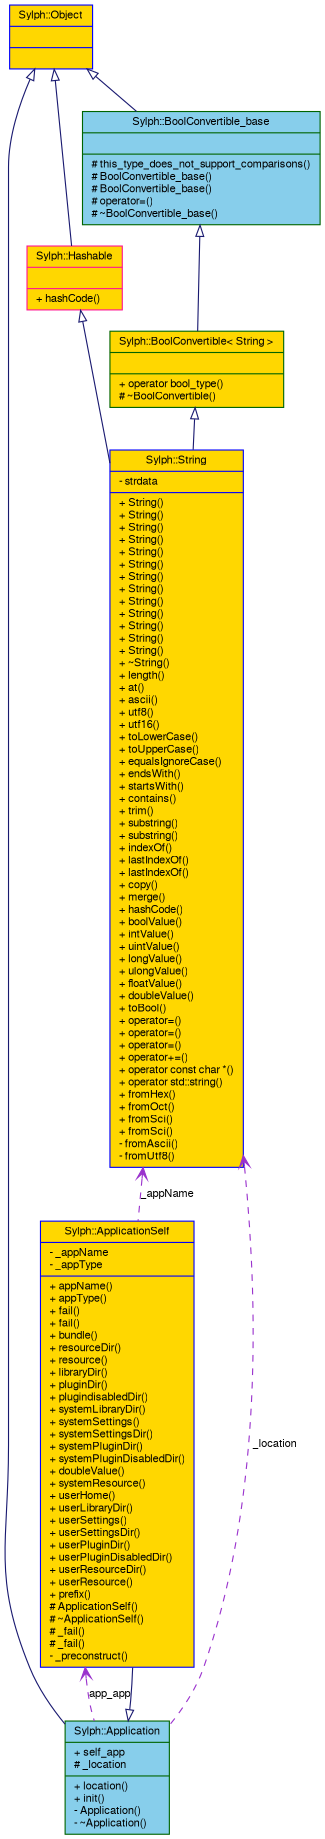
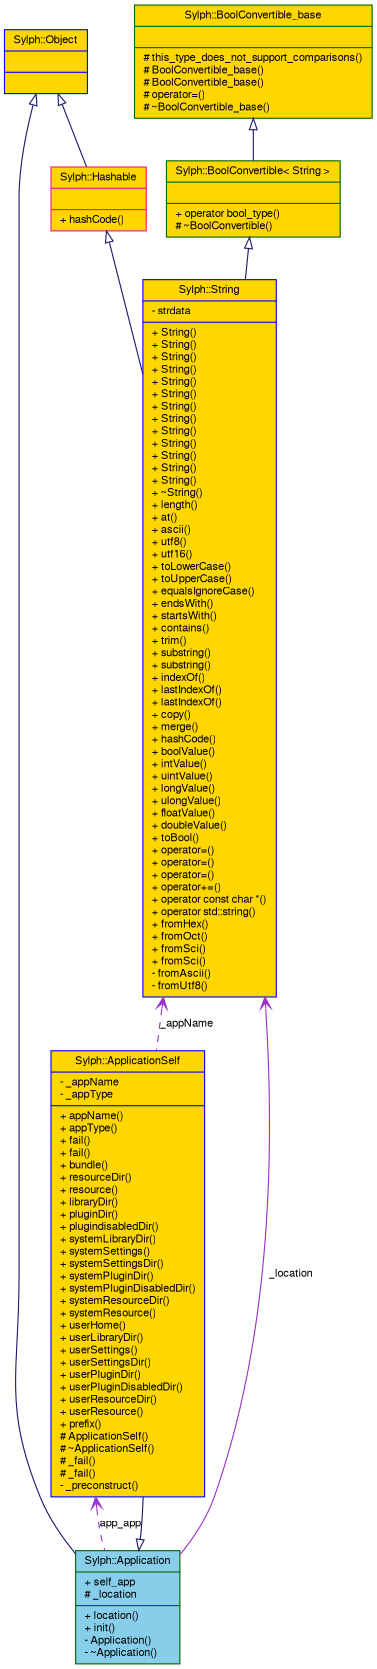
edge "Sylph::BoolConvertible_base" -> "Sylph::Object": removed
node "Sylph::BoolConvertible_base": fillcolor skyblue -> gold
edge "Sylph::Application" -> "Sylph::String": style dashed -> solid
node "Sylph::ApplicationSelf": text "+ doubleValue()" -> "+ systemResourceDir()"
